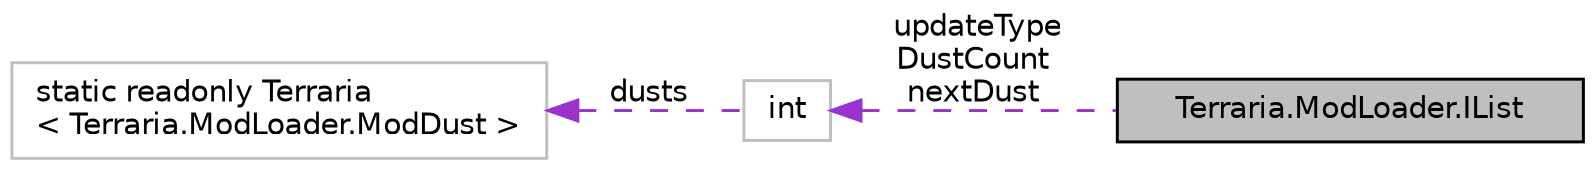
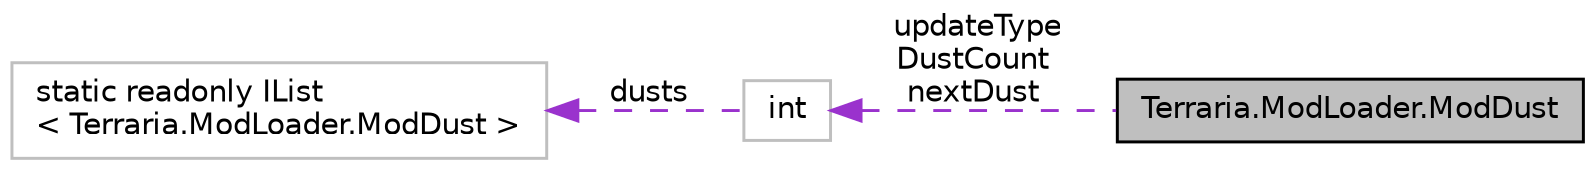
node "static readonly Terraria < Terraria.ModLoader.ModDust >": label "static readonly Terraria < Terraria.ModLoader.ModDust >" -> "static readonly IList < Terraria.ModLoader.ModDust >"
node "Terraria.ModLoader.IList": label "Terraria.ModLoader.IList" -> "Terraria.ModLoader.ModDust"
